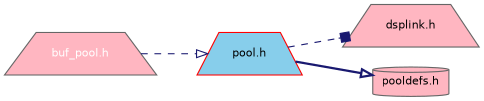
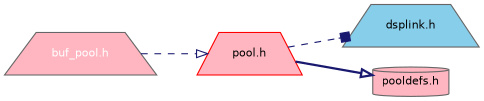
node "dsplink.h": fillcolor lightpink -> skyblue
node "pool.h": fillcolor skyblue -> lightpink
